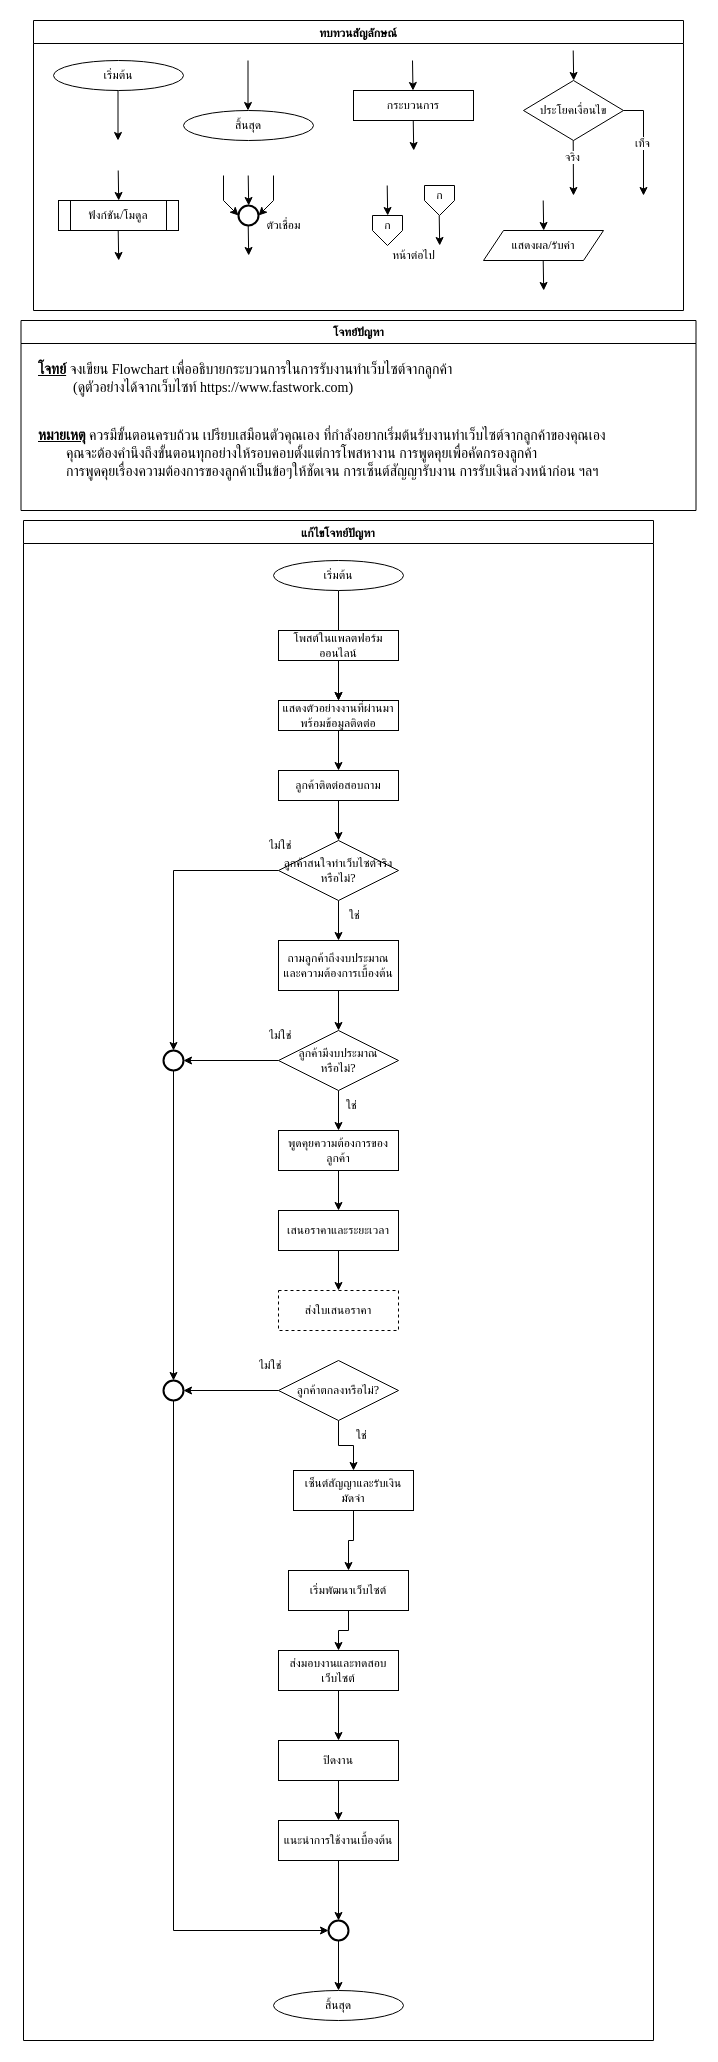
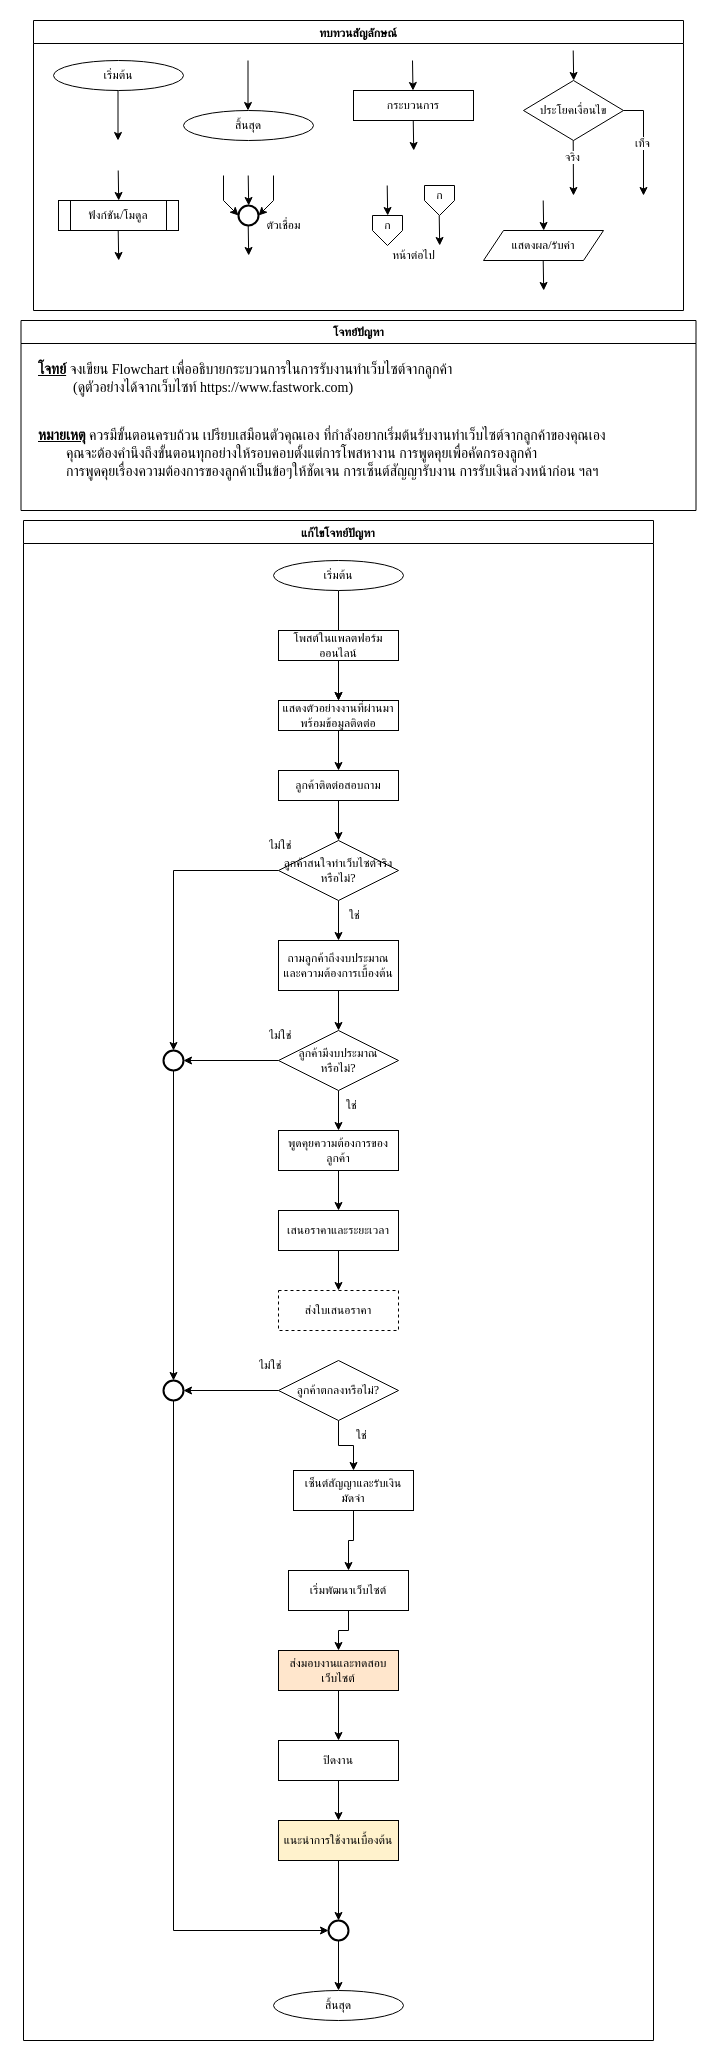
node "ส่งมอบงานและทดสอบเว็บไซต์": fillcolor #ffffff -> #ffe6cc
node "แนะนำการใช้งานเบื้องต้น": fillcolor #ffffff -> #fff2cc
